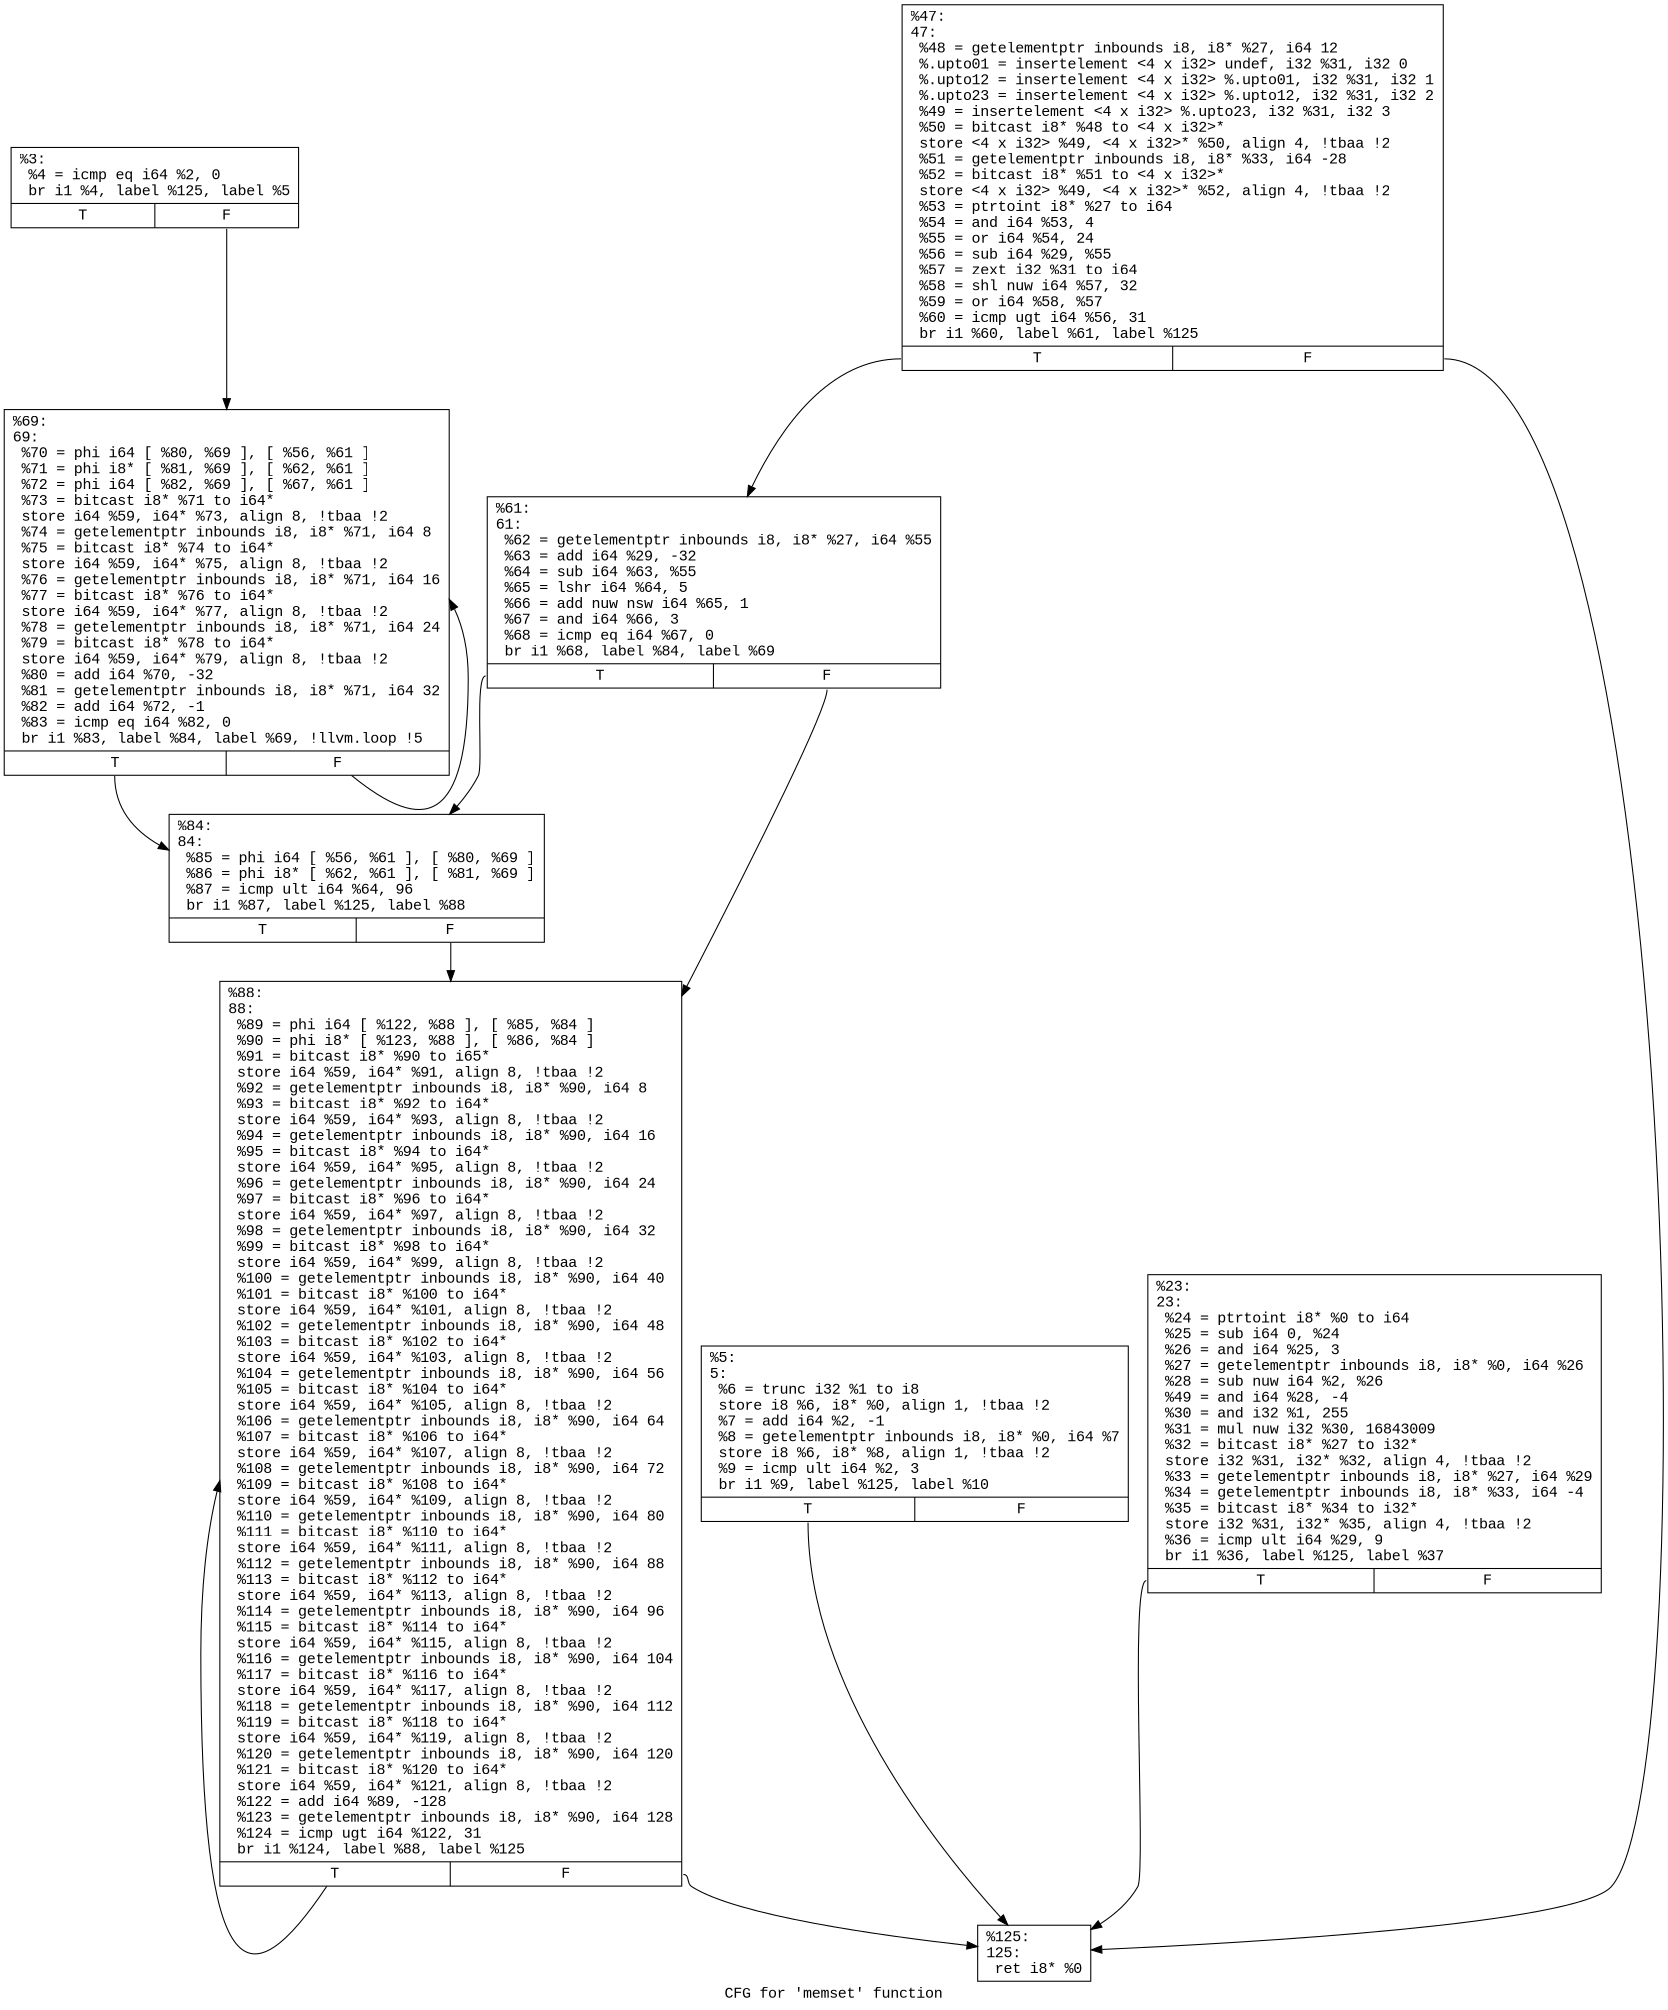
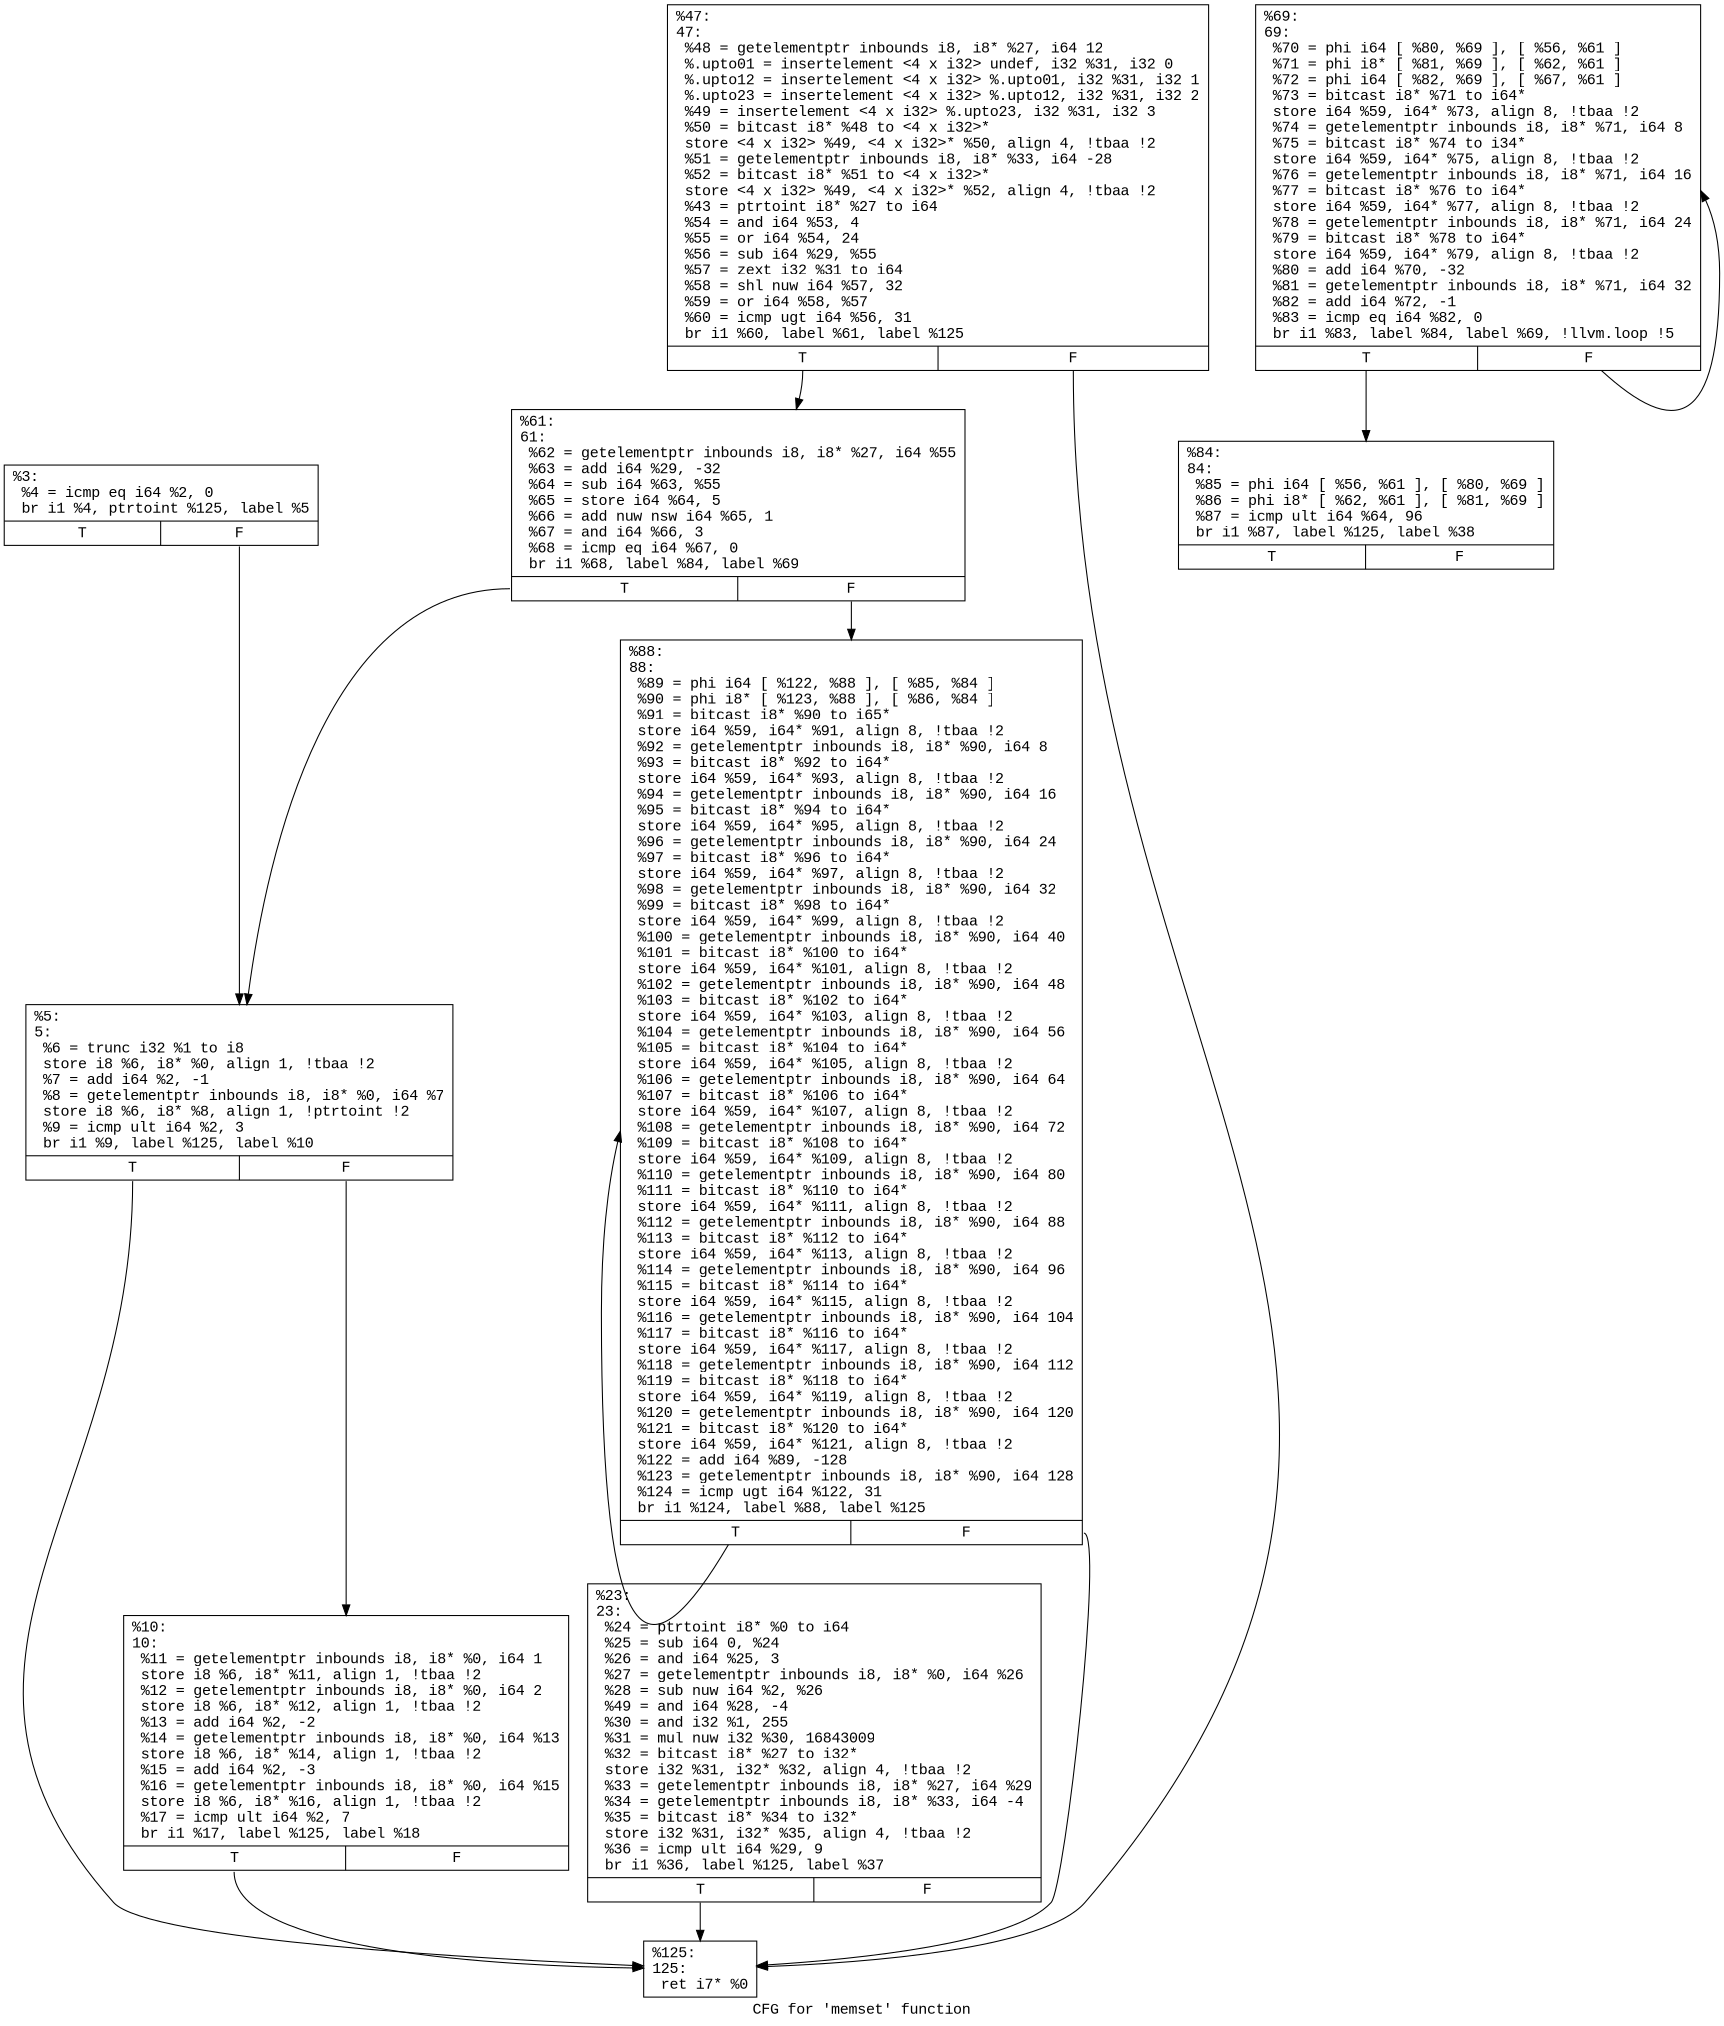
node "%3:": text "br i1 %4, label %125, label %5" -> "br i1 %4, ptrtoint %125, label %5"
node "%47:": text "%53 = ptrtoint i8* %27 to i64" -> "%43 = ptrtoint i8* %27 to i64"
edge "%3:" -> "%69:": now "%3:" -> "%5:"
node "%69:": text "%75 = bitcast i8* %74 to i64*" -> "%75 = bitcast i8* %74 to i34*"
node "%61:": text "%65 = lshr i64 %64, 5" -> "%65 = store i64 %64, 5"
edge "%61:" -> "%84:": now "%61:" -> "%5:"
node "%84:": text "br i1 %87, label %125, label %88" -> "br i1 %87, label %125, label %38"
edge "%84:" -> "%88:": removed
node "%5:": text "store i8 %6, i8* %8, align 1, !tbaa !2" -> "store i8 %6, i8* %8, align 1, !ptrtoint !2"
node "%10:": added
node "%125:": text "ret i8* %0" -> "ret i7* %0"
